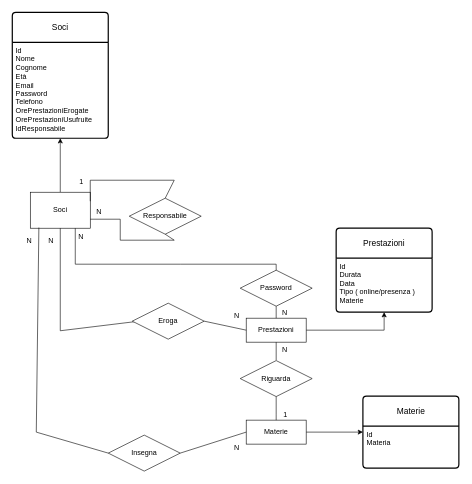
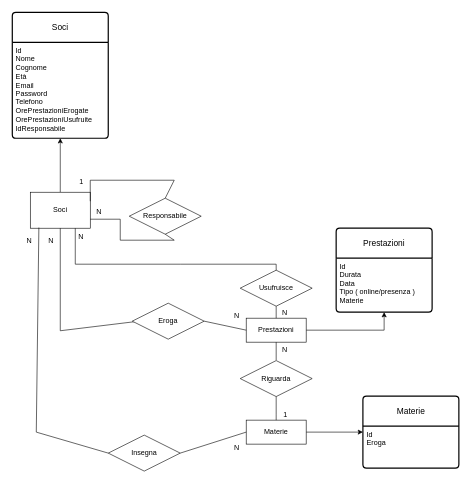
node "Password": label "Password" -> "Usufruisce"
node "Id Materia": label "Id Materia" -> "Id Eroga"
